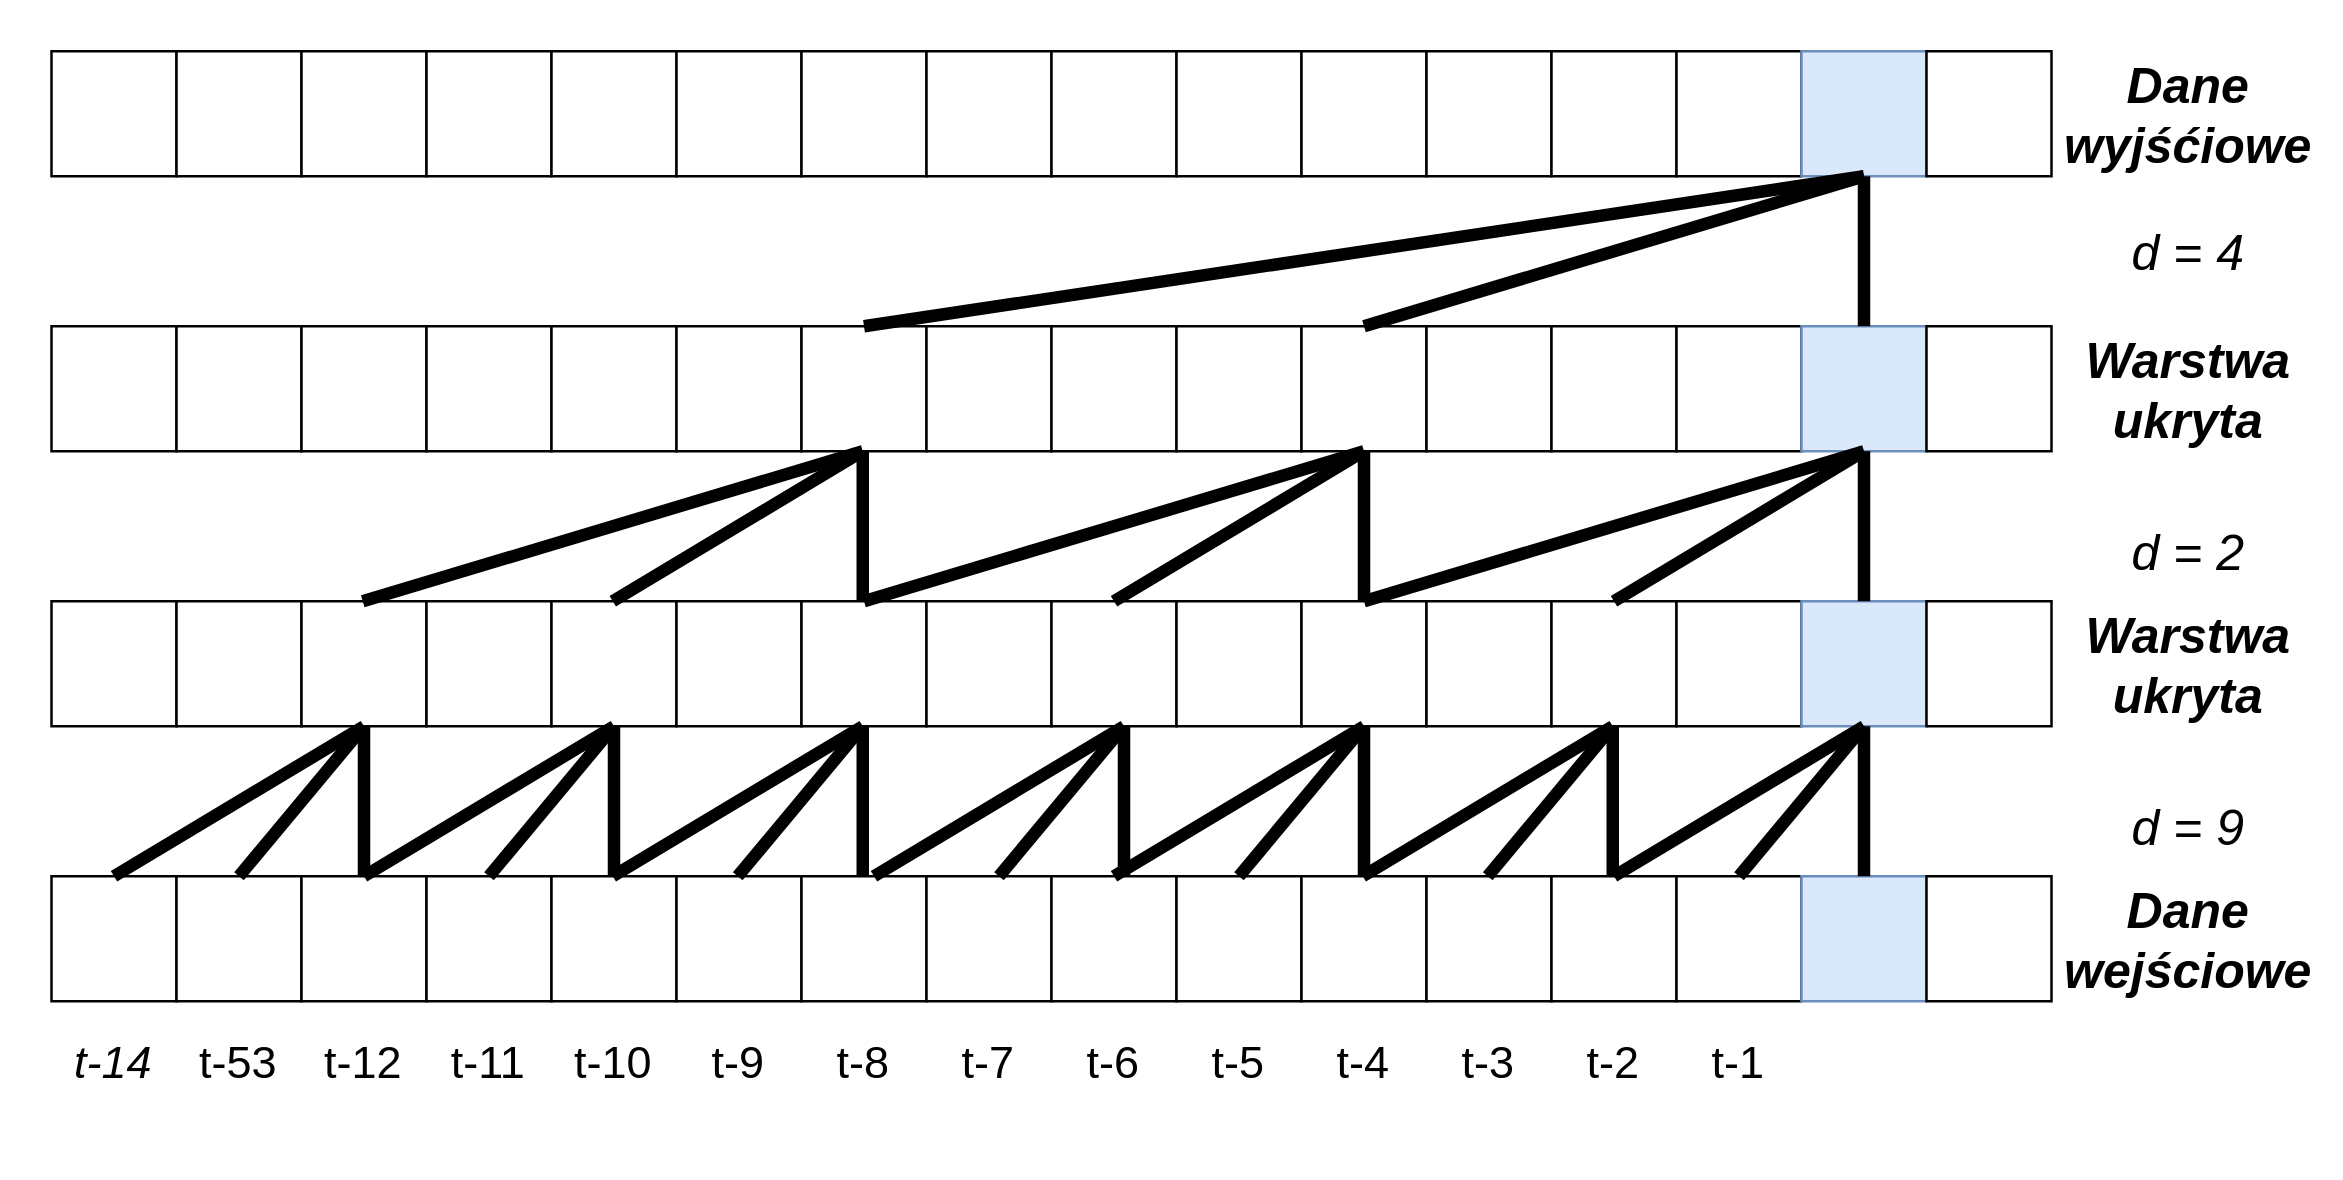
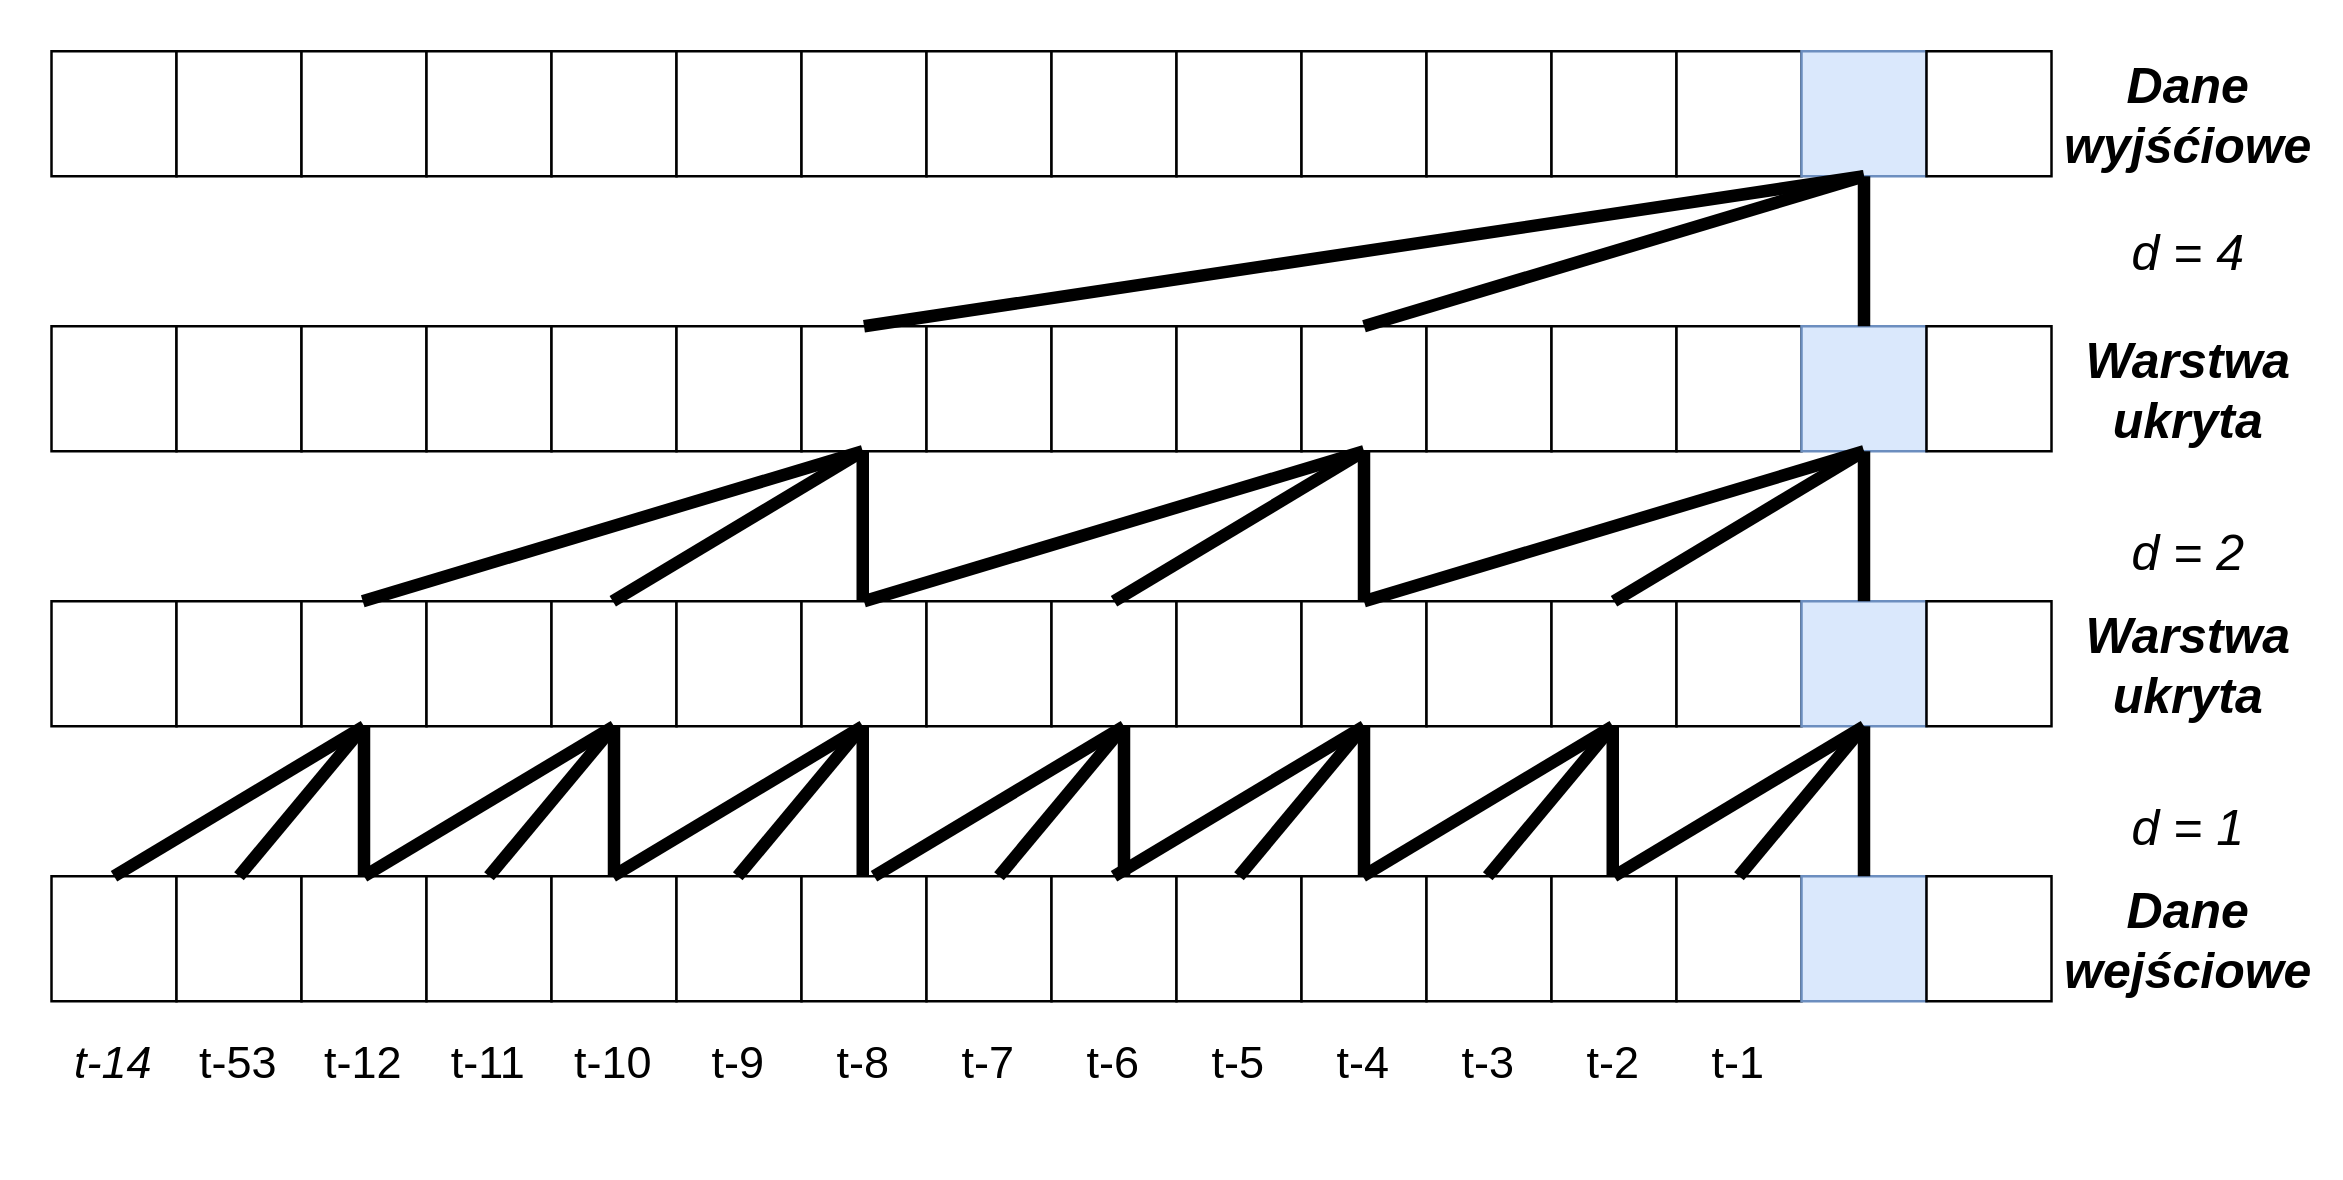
node "d = 9": label "d = 9" -> "d = 1"
